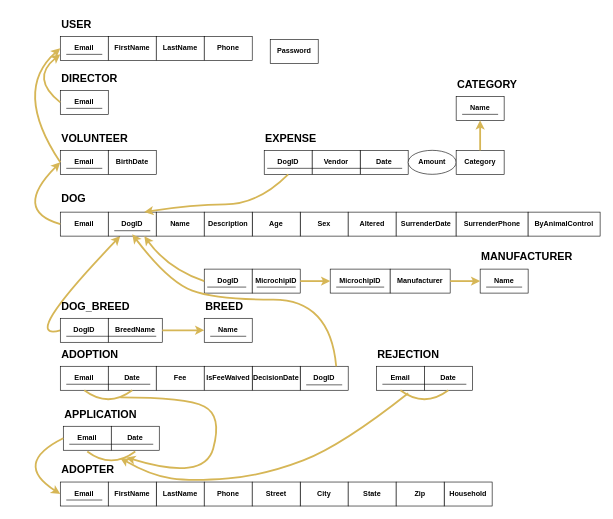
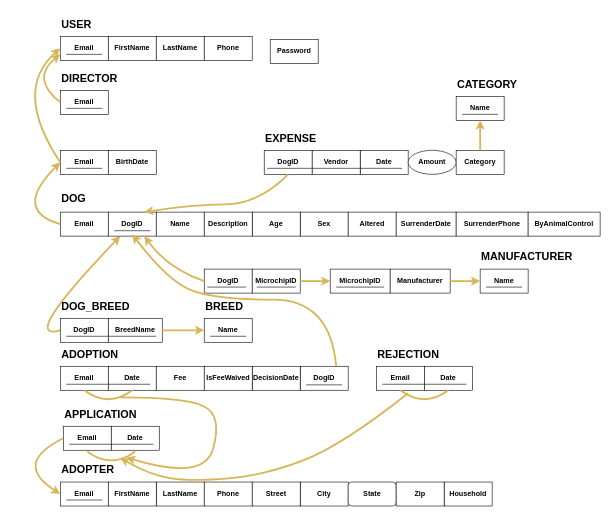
node "VOLUNTEER": removed
node "State": shape rectangle -> rounded rectangle
